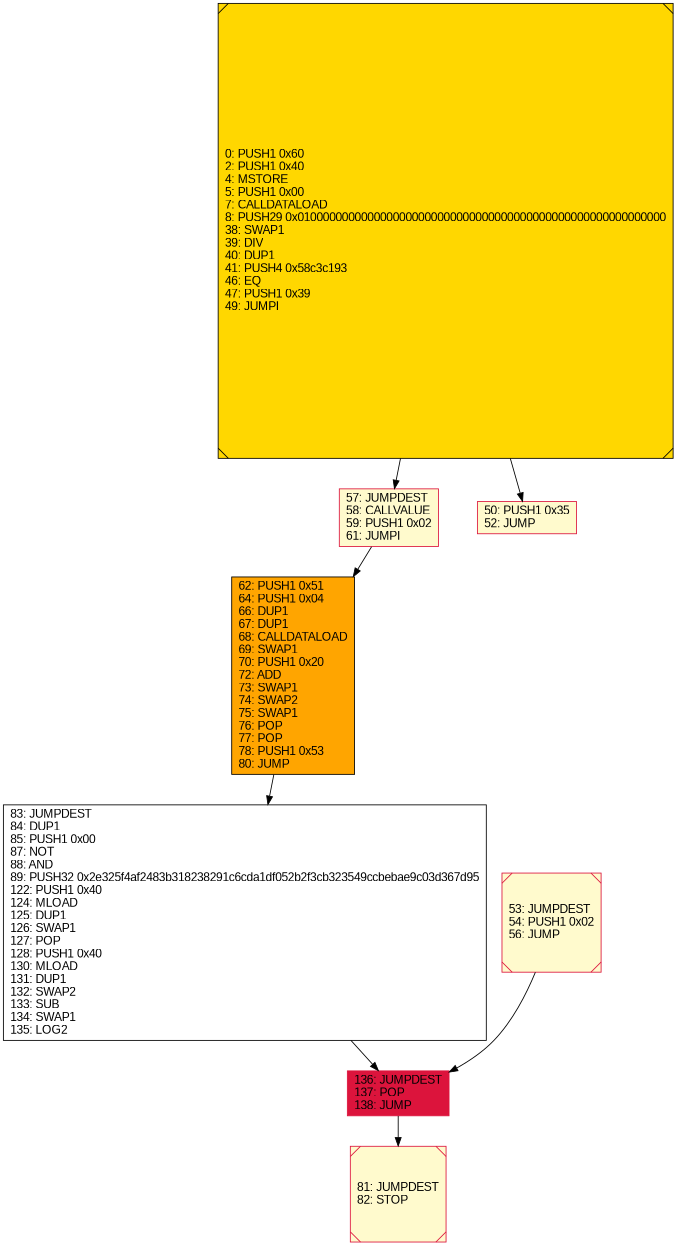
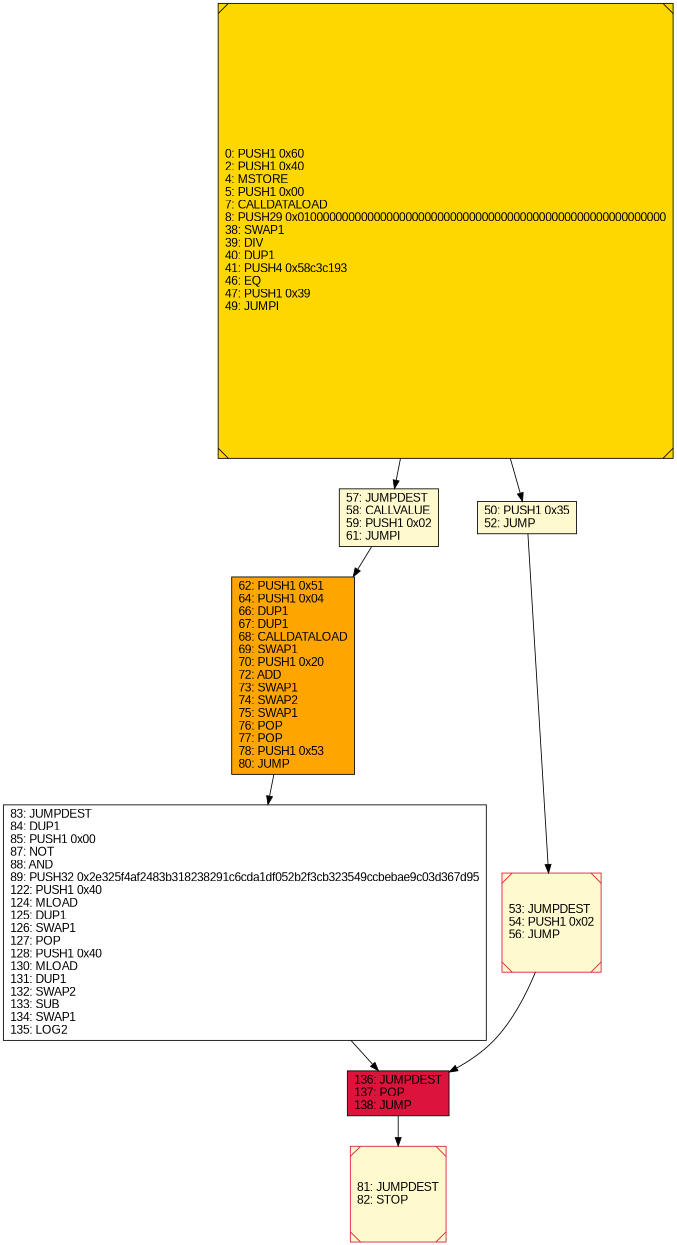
node "57: JUMPDEST 58: CALLVALUE 59: PUSH1 0x02 61: JUMPI": color crimson -> black
node "50: PUSH1 0x35 52: JUMP": color crimson -> black
edge "50: PUSH1 0x35 52: JUMP" -> "53: JUMPDEST 54: PUSH1 0x02 56: JUMP": added
node "136: JUMPDEST 137: POP 138: JUMP": color crimson -> black
